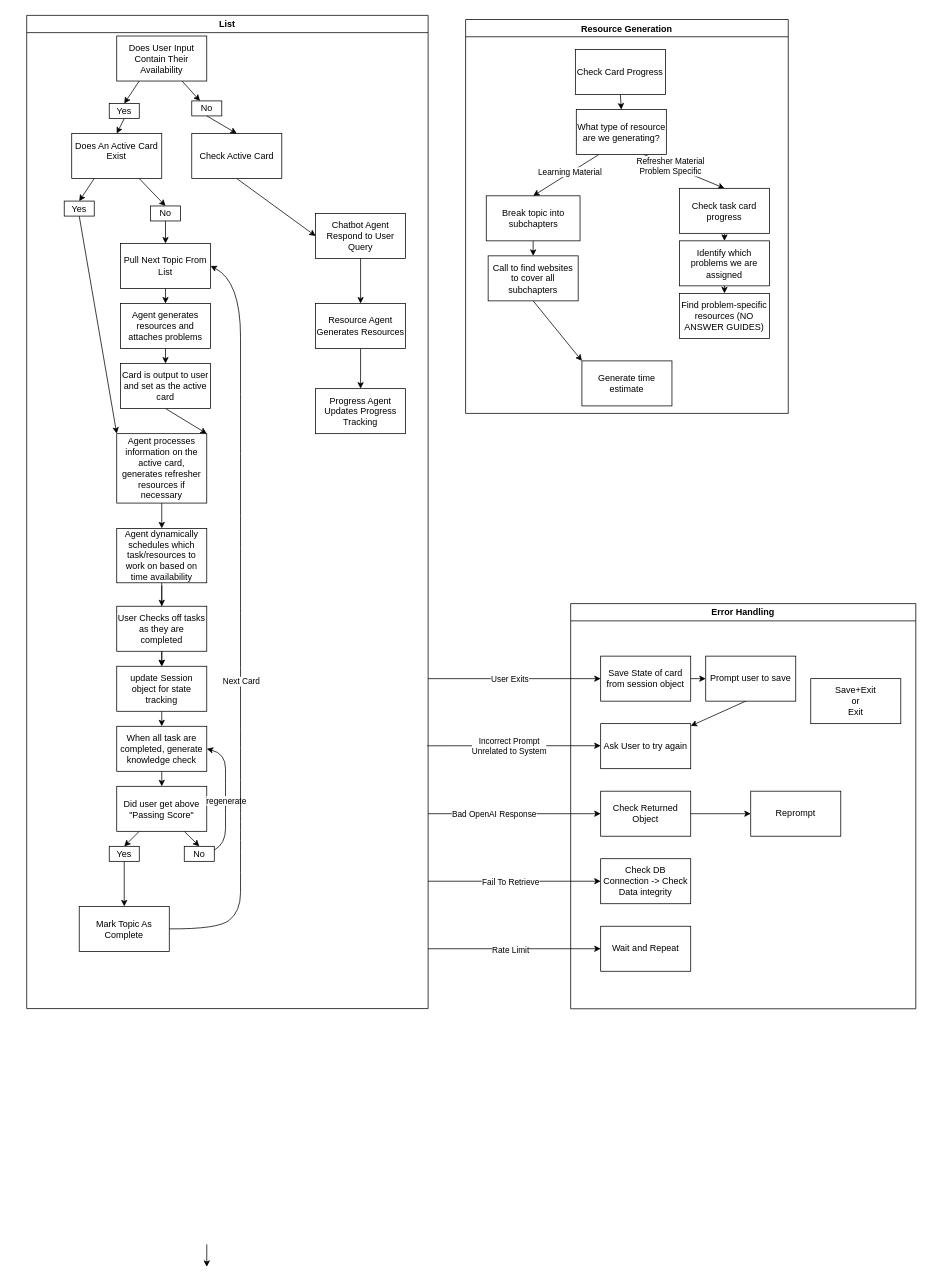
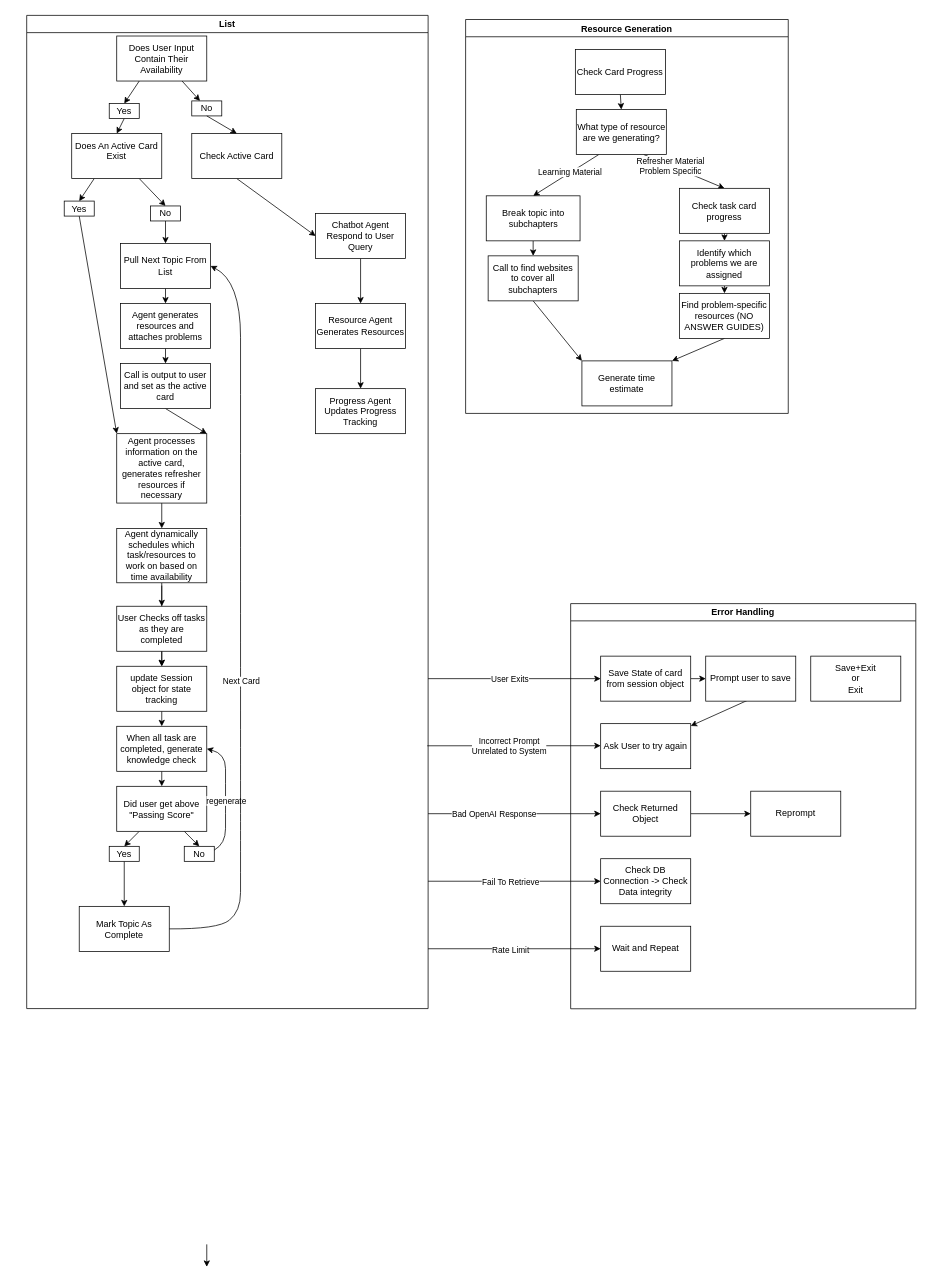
edge "Find problem-specific resources (NO ANSWER GUIDES)" -> "Generate time estimate": added
node "Card is output to user and set as the active card": label "Card is output to user and set as the active card" -> "Call is output to user and set as the active card"
node "Save+Exit or Exit": moved (855, 701) -> (855, 678)
